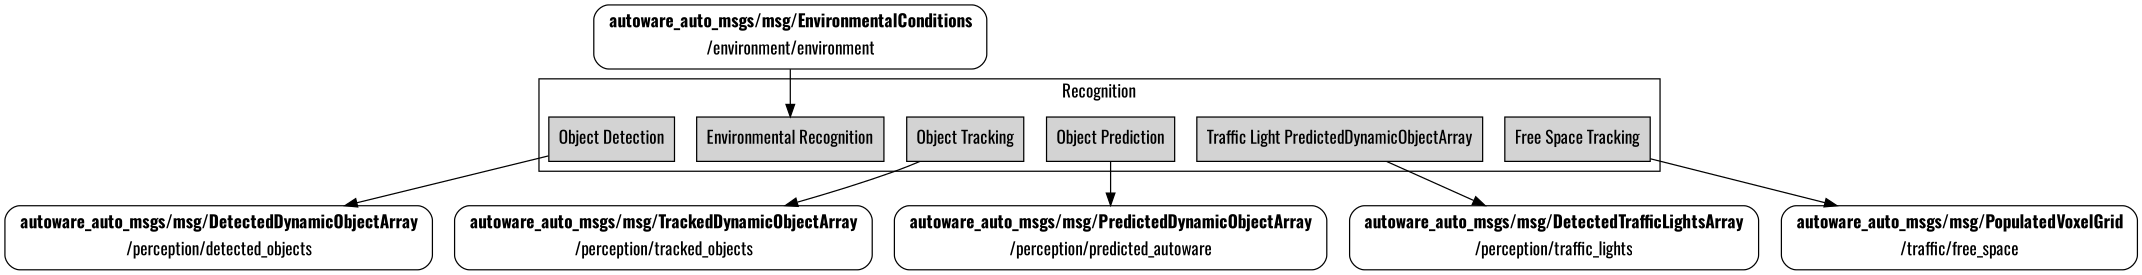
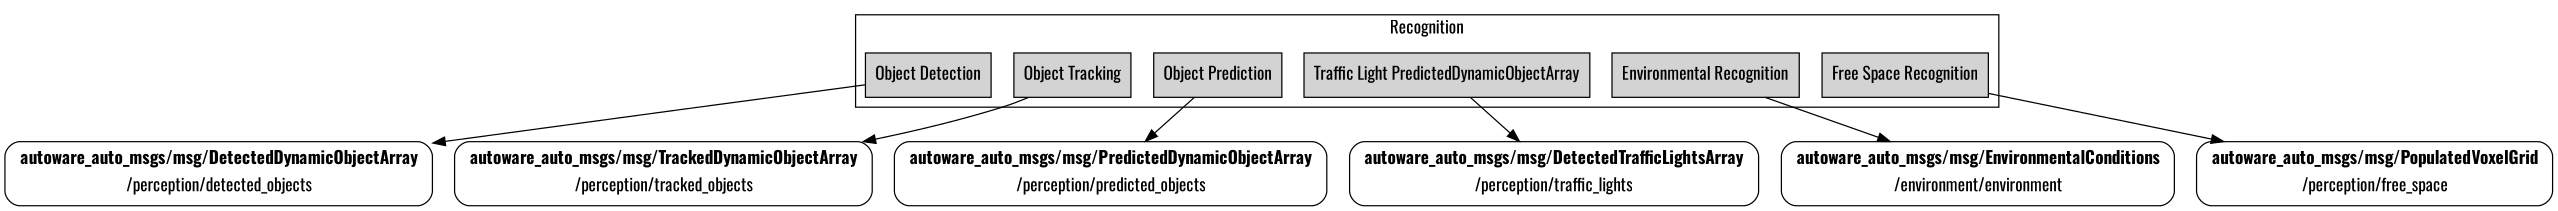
edge "autoware_auto_msgs/msg/EnvironmentalConditions" -> "Environmental Recognition": reversed
node "Free Space Tracking": label "Free Space Tracking" -> "Free Space Recognition"
node "autoware_auto_msgs/msg/PredictedDynamicObjectArray": text "/perception/predicted_autoware" -> "/perception/predicted_objects"
node "autoware_auto_msgs/msg/PopulatedVoxelGrid": text "/traffic/free_space" -> "/perception/free_space"
